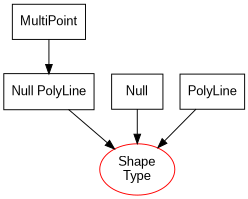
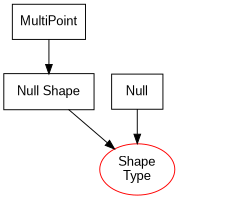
node "Null PolyLine": label "Null PolyLine" -> "Null Shape"
node "PolyLine": removed
